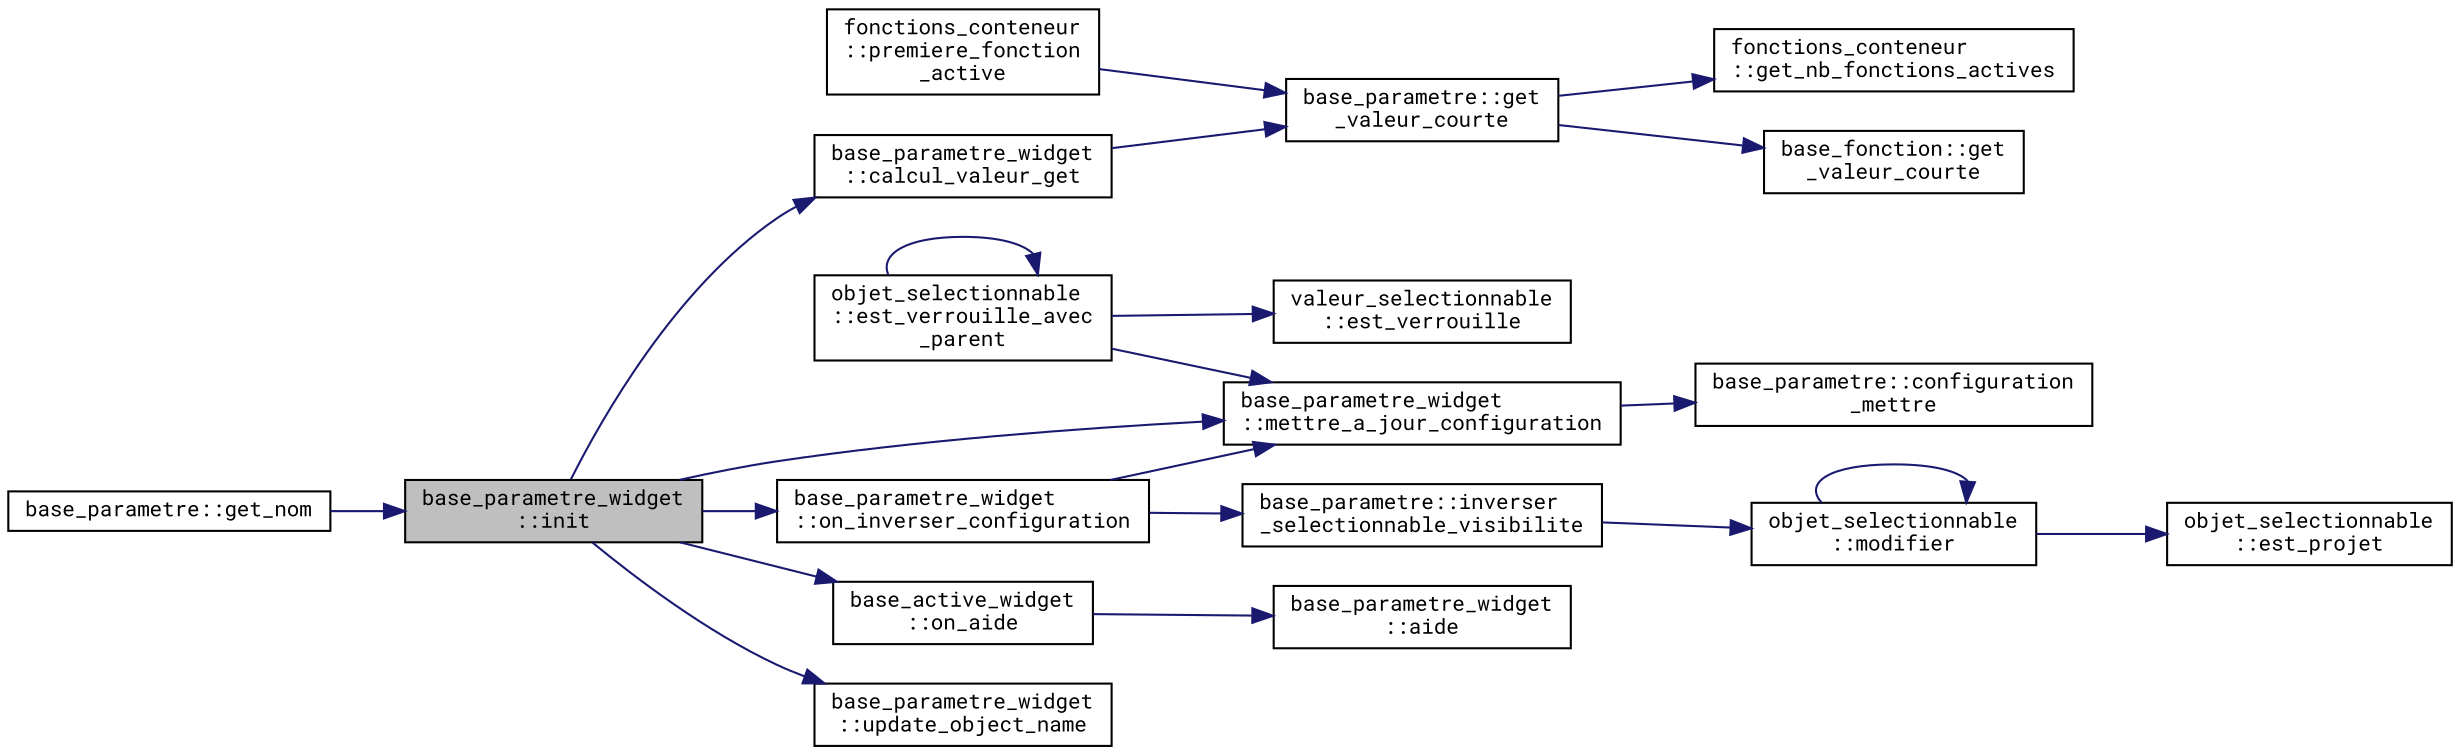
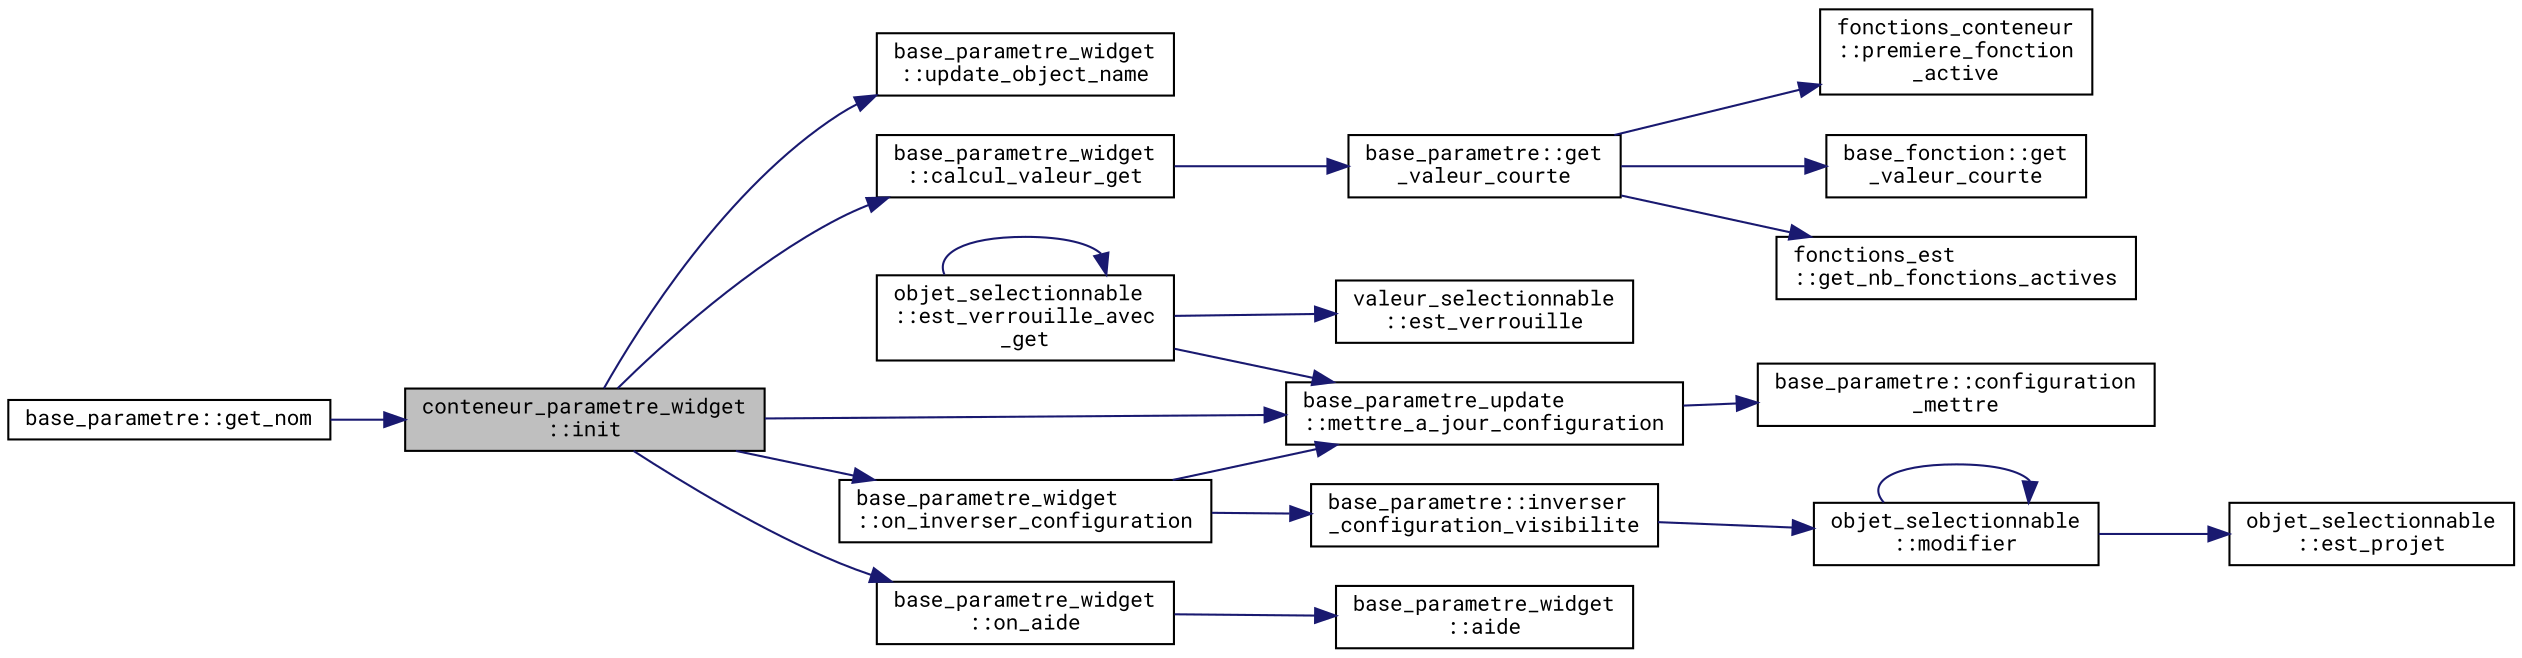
node "fonctions_conteneur ::get_nb_fonctions_actives": label "fonctions_conteneur ::get_nb_fonctions_actives" -> "fonctions_est ::get_nb_fonctions_actives"
edge "fonctions_conteneur ::premiere_fonction _active" -> "base_parametre::get _valeur_courte": reversed
node "objet_selectionnable ::est_verrouille_avec _parent": label "objet_selectionnable ::est_verrouille_avec _parent" -> "objet_selectionnable ::est_verrouille_avec _get"
node "base_parametre_widget ::mettre_a_jour_configuration": label "base_parametre_widget ::mettre_a_jour_configuration" -> "base_parametre_update ::mettre_a_jour_configuration"
node "base_parametre_widget ::init": label "base_parametre_widget ::init" -> "conteneur_parametre_widget ::init"
node "base_parametre::inverser _selectionnable_visibilite": label "base_parametre::inverser _selectionnable_visibilite" -> "base_parametre::inverser _configuration_visibilite"
node "base_active_widget ::on_aide": label "base_active_widget ::on_aide" -> "base_parametre_widget ::on_aide"
